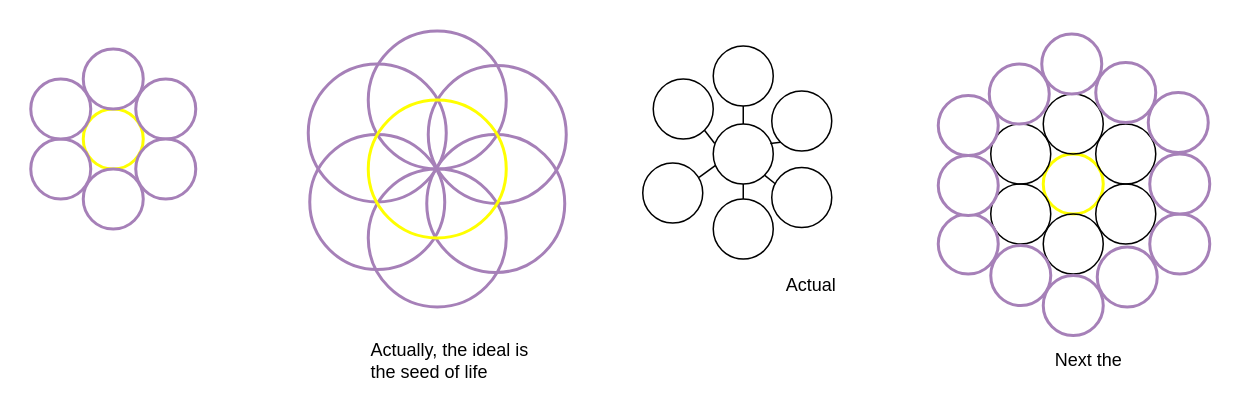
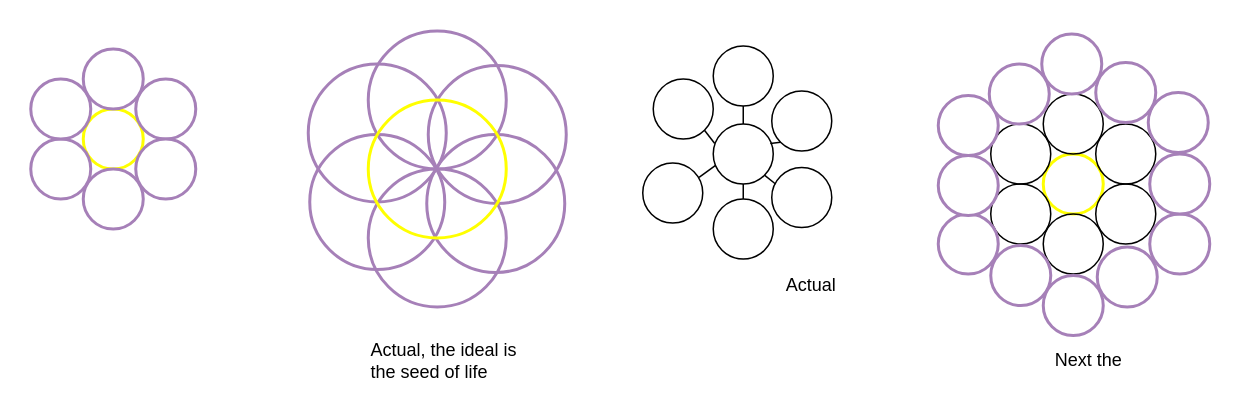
node "Actually, the ideal is the seed of life": label "Actually, the ideal is the seed of life" -> "Actual, the ideal is the seed of life"
